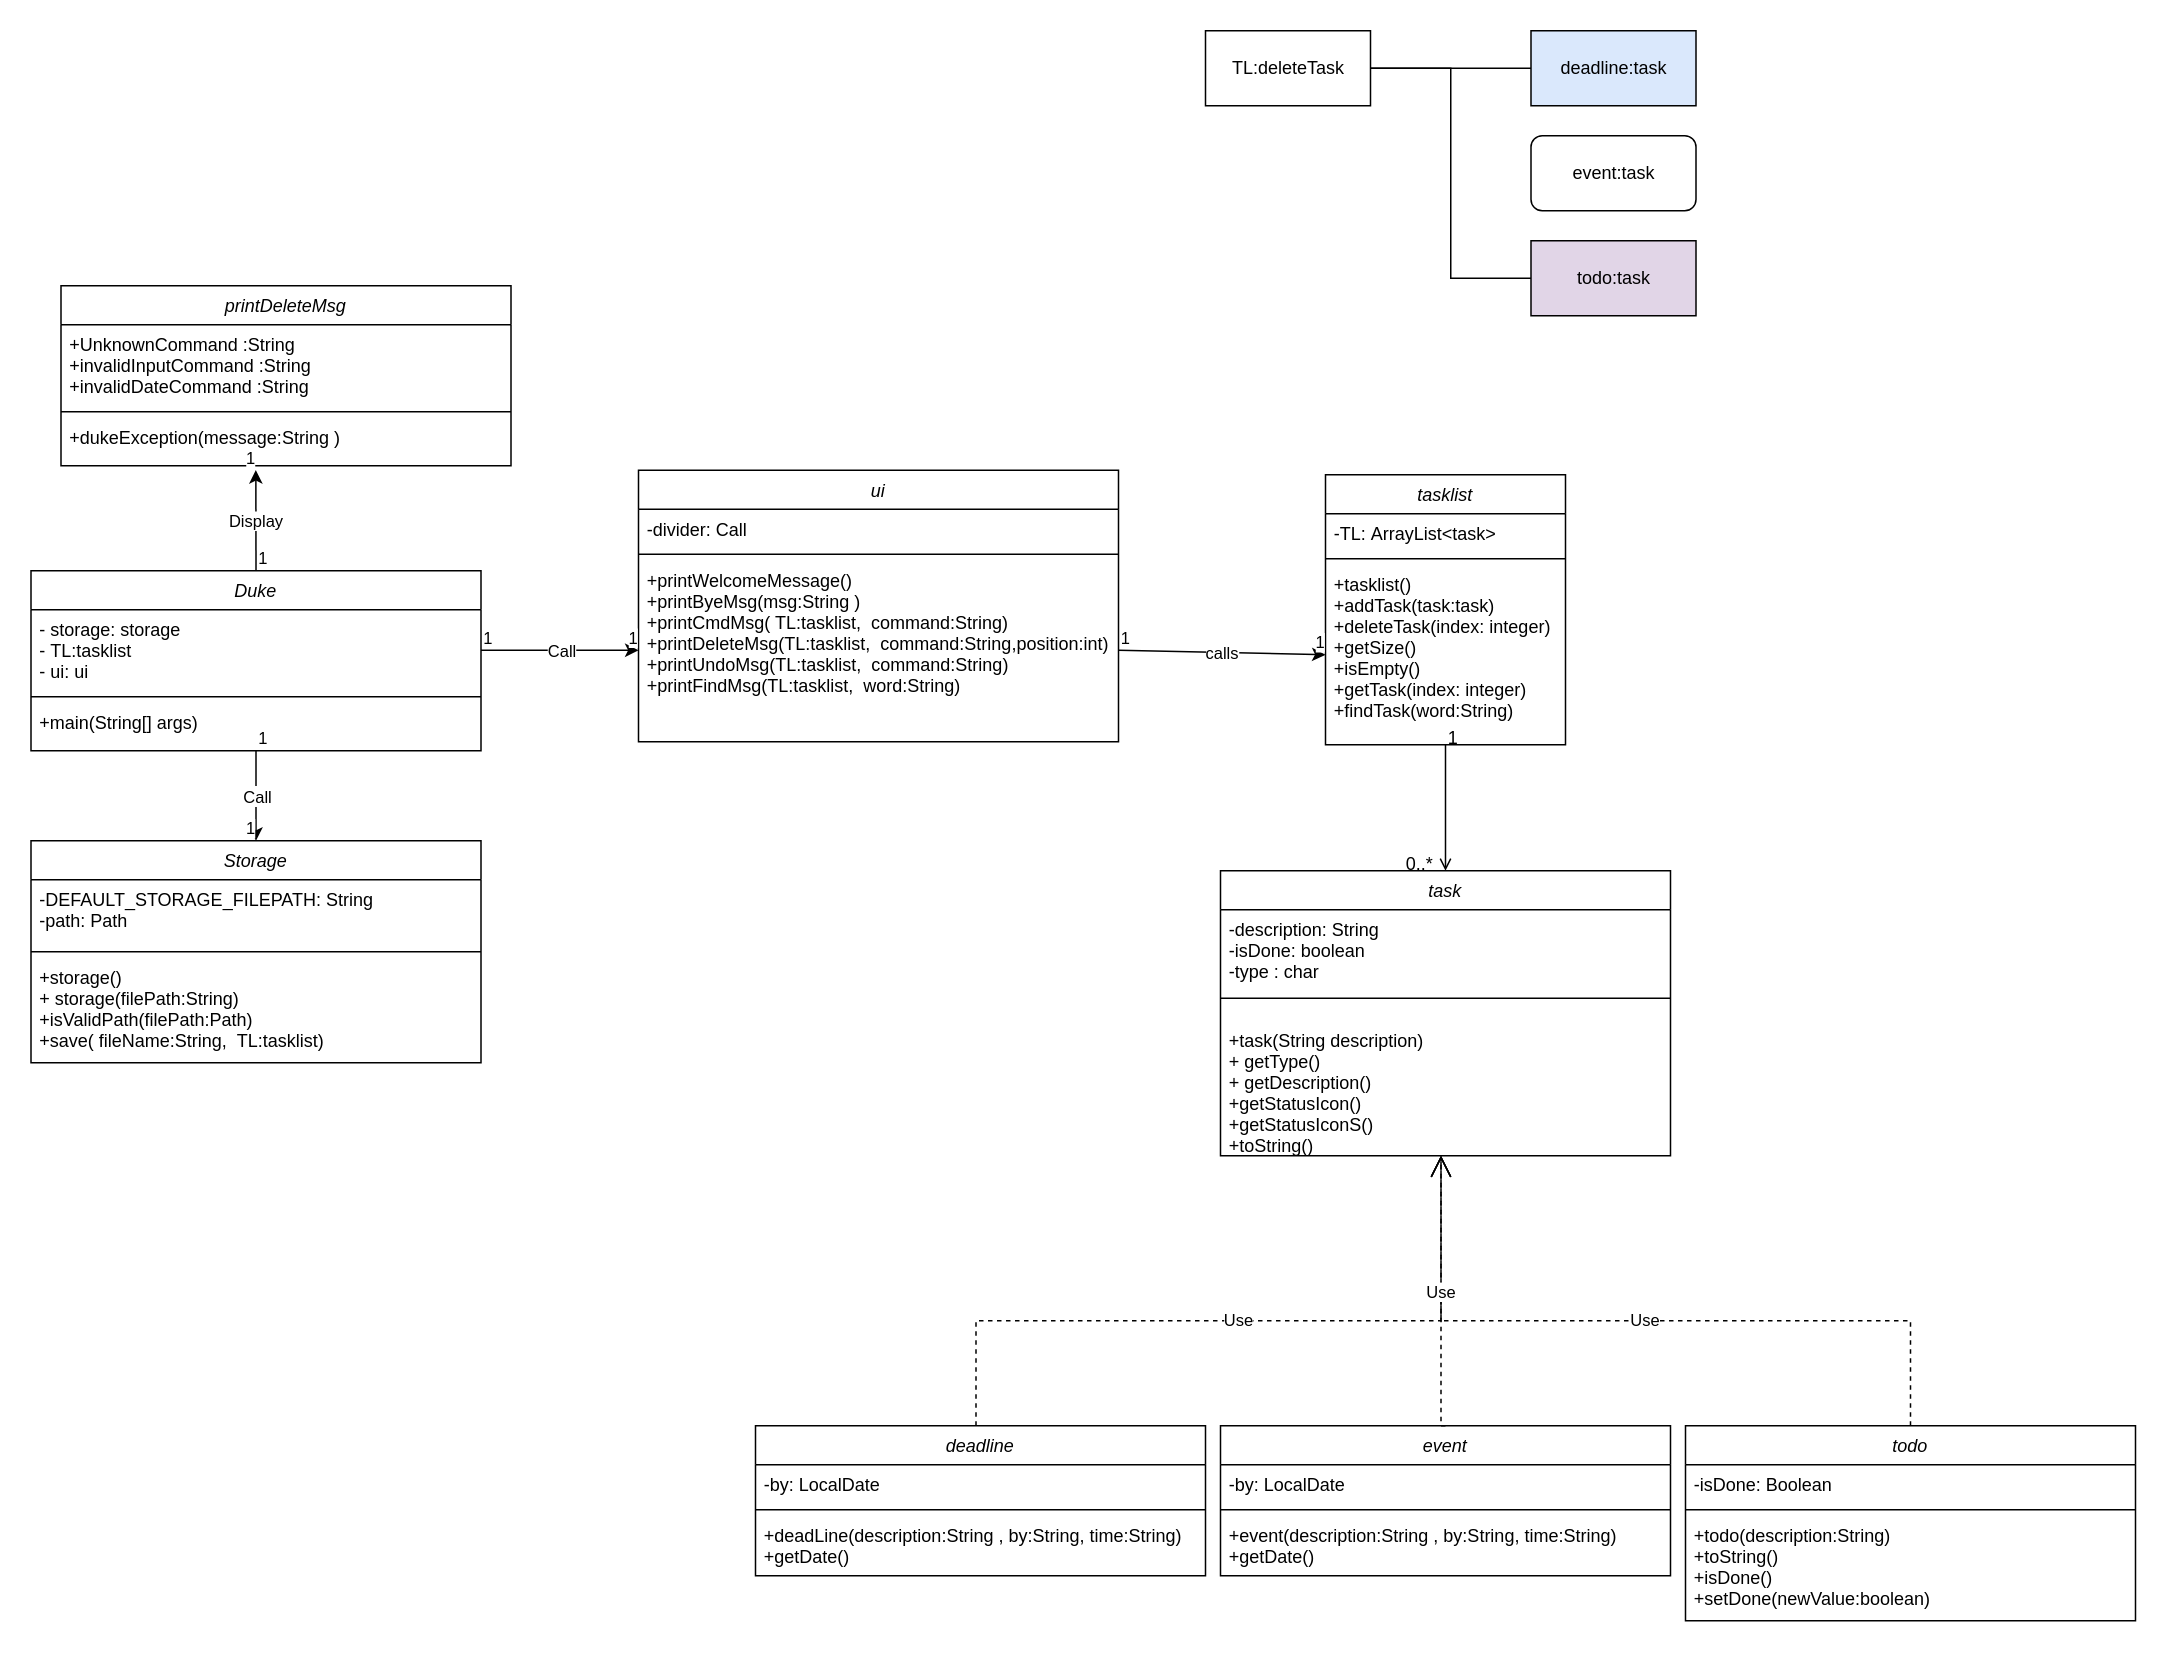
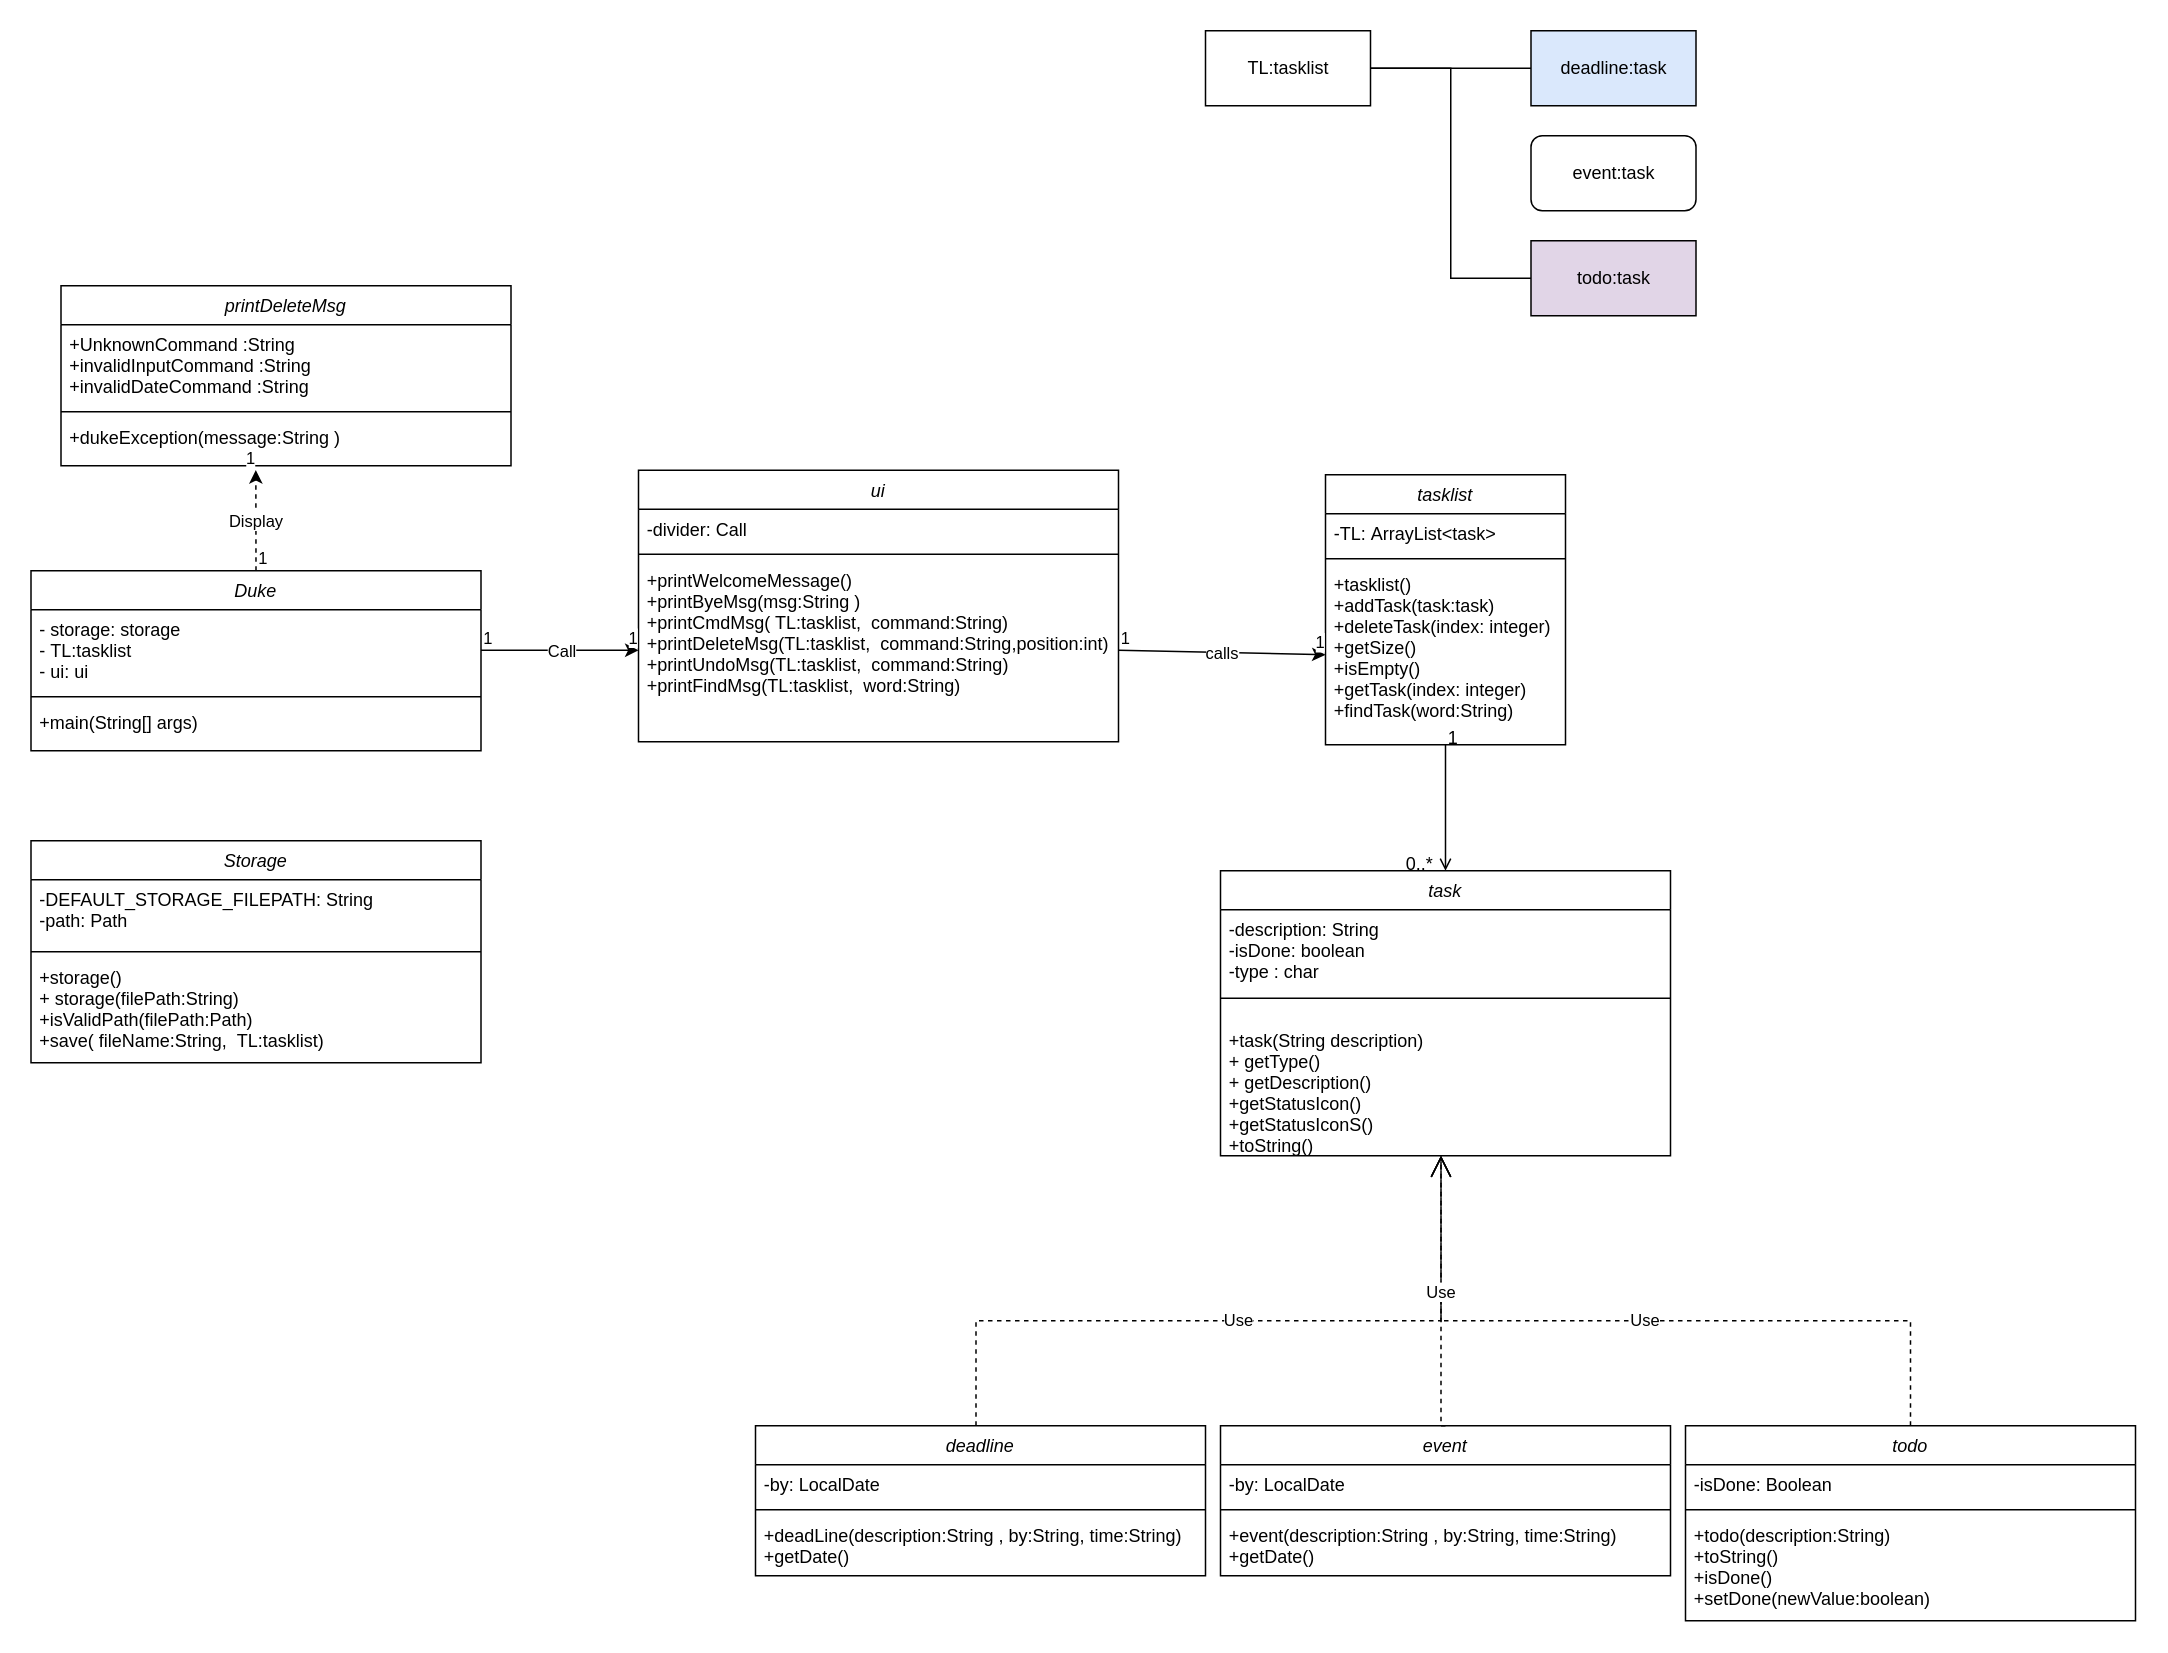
node "TL:deleteTask": label "TL:deleteTask" -> "TL:tasklist"
edge "Duke" -> "+dukeException(message:String )": style solid -> dashed
edge "+main(String[] args)" -> "Storage": removed, labels "1", "c", "Call", "1"
